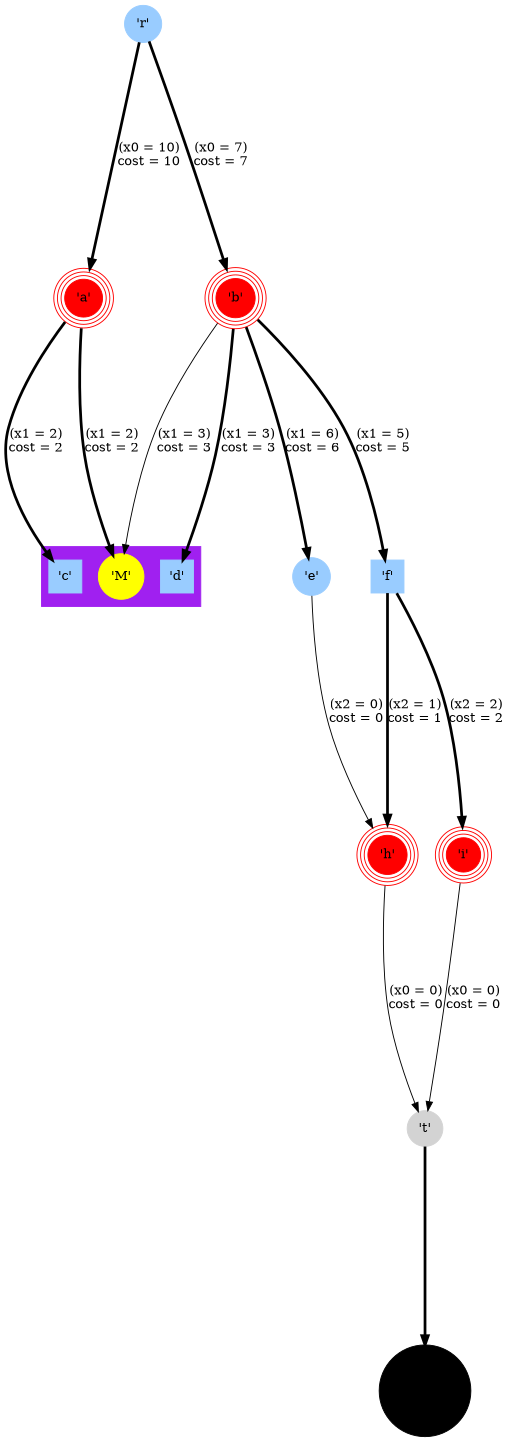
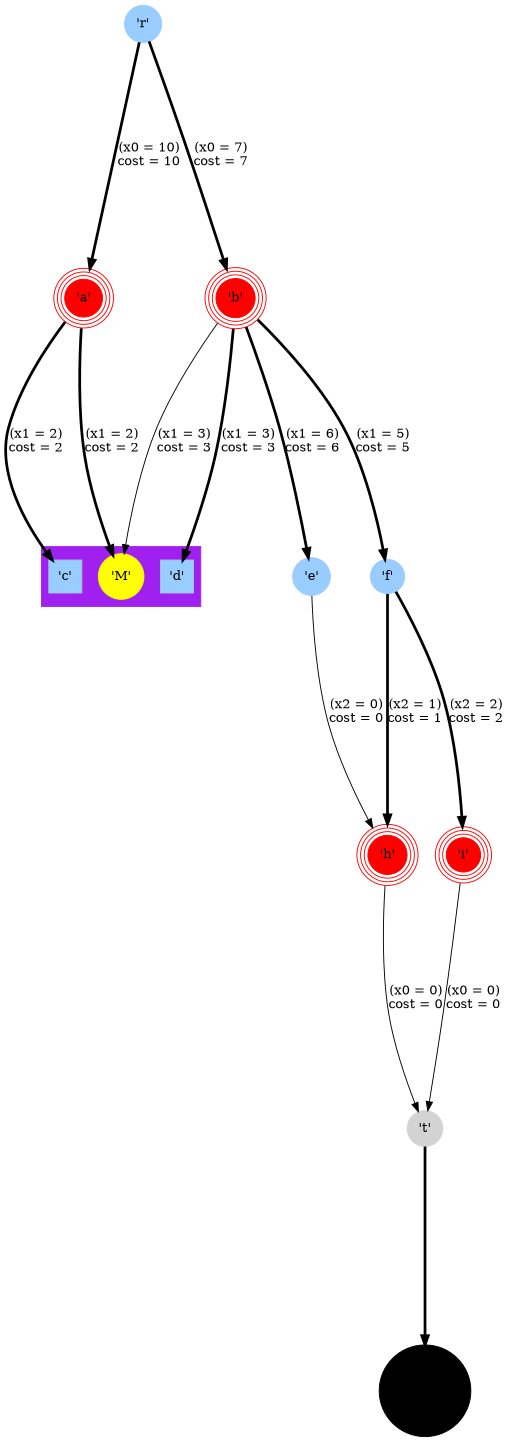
node "'f'": shape square -> circle
